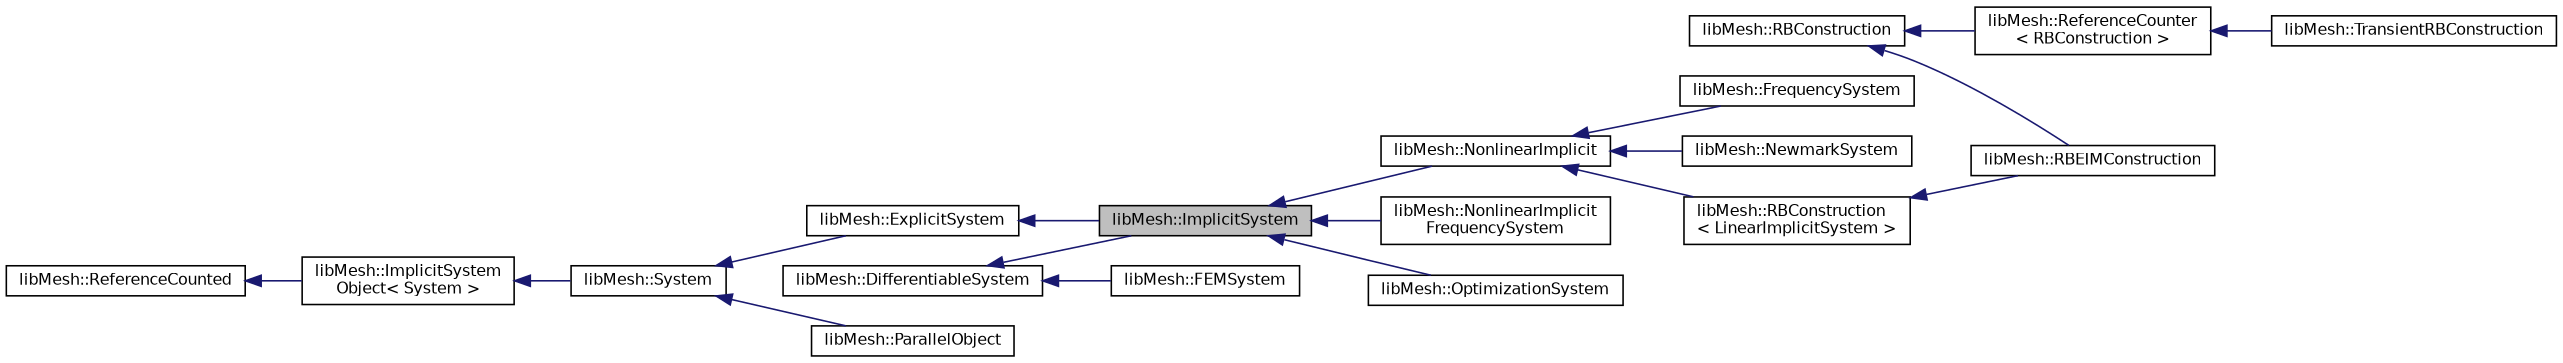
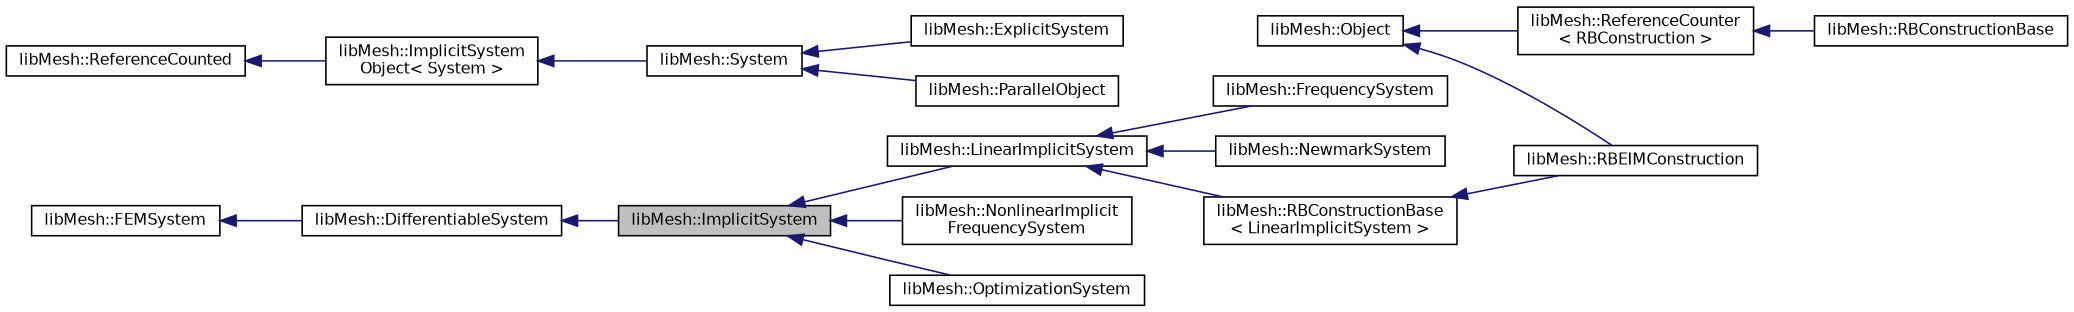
node "libMesh::RBConstruction": label "libMesh::RBConstruction" -> "libMesh::Object"
node "libMesh::TransientRBConstruction": label "libMesh::TransientRBConstruction" -> "libMesh::RBConstructionBase"
node "libMesh::NonlinearImplicit": label "libMesh::NonlinearImplicit" -> "libMesh::LinearImplicitSystem"
edge "libMesh::ImplicitSystem" -> "libMesh::ExplicitSystem": removed
node "libMesh::RBConstruction < LinearImplicitSystem >": label "libMesh::RBConstruction < LinearImplicitSystem >" -> "libMesh::RBConstructionBase < LinearImplicitSystem >"
edge "libMesh::FEMSystem" -> "libMesh::DifferentiableSystem": reversed
